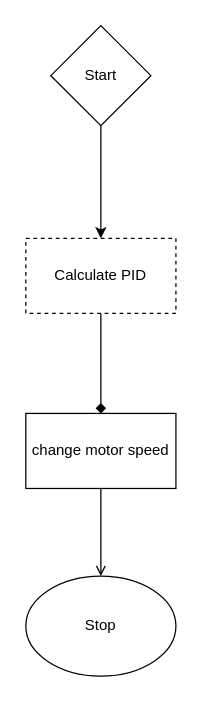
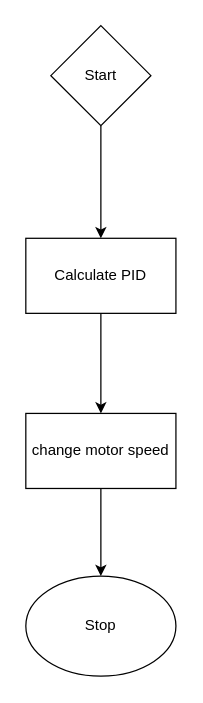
node "Calculate PID": style dashed -> solid
edge "Calculate PID" -> "change motor speed": arrowhead diamond -> classic
edge "change motor speed" -> "Stop": arrowhead open -> classic
